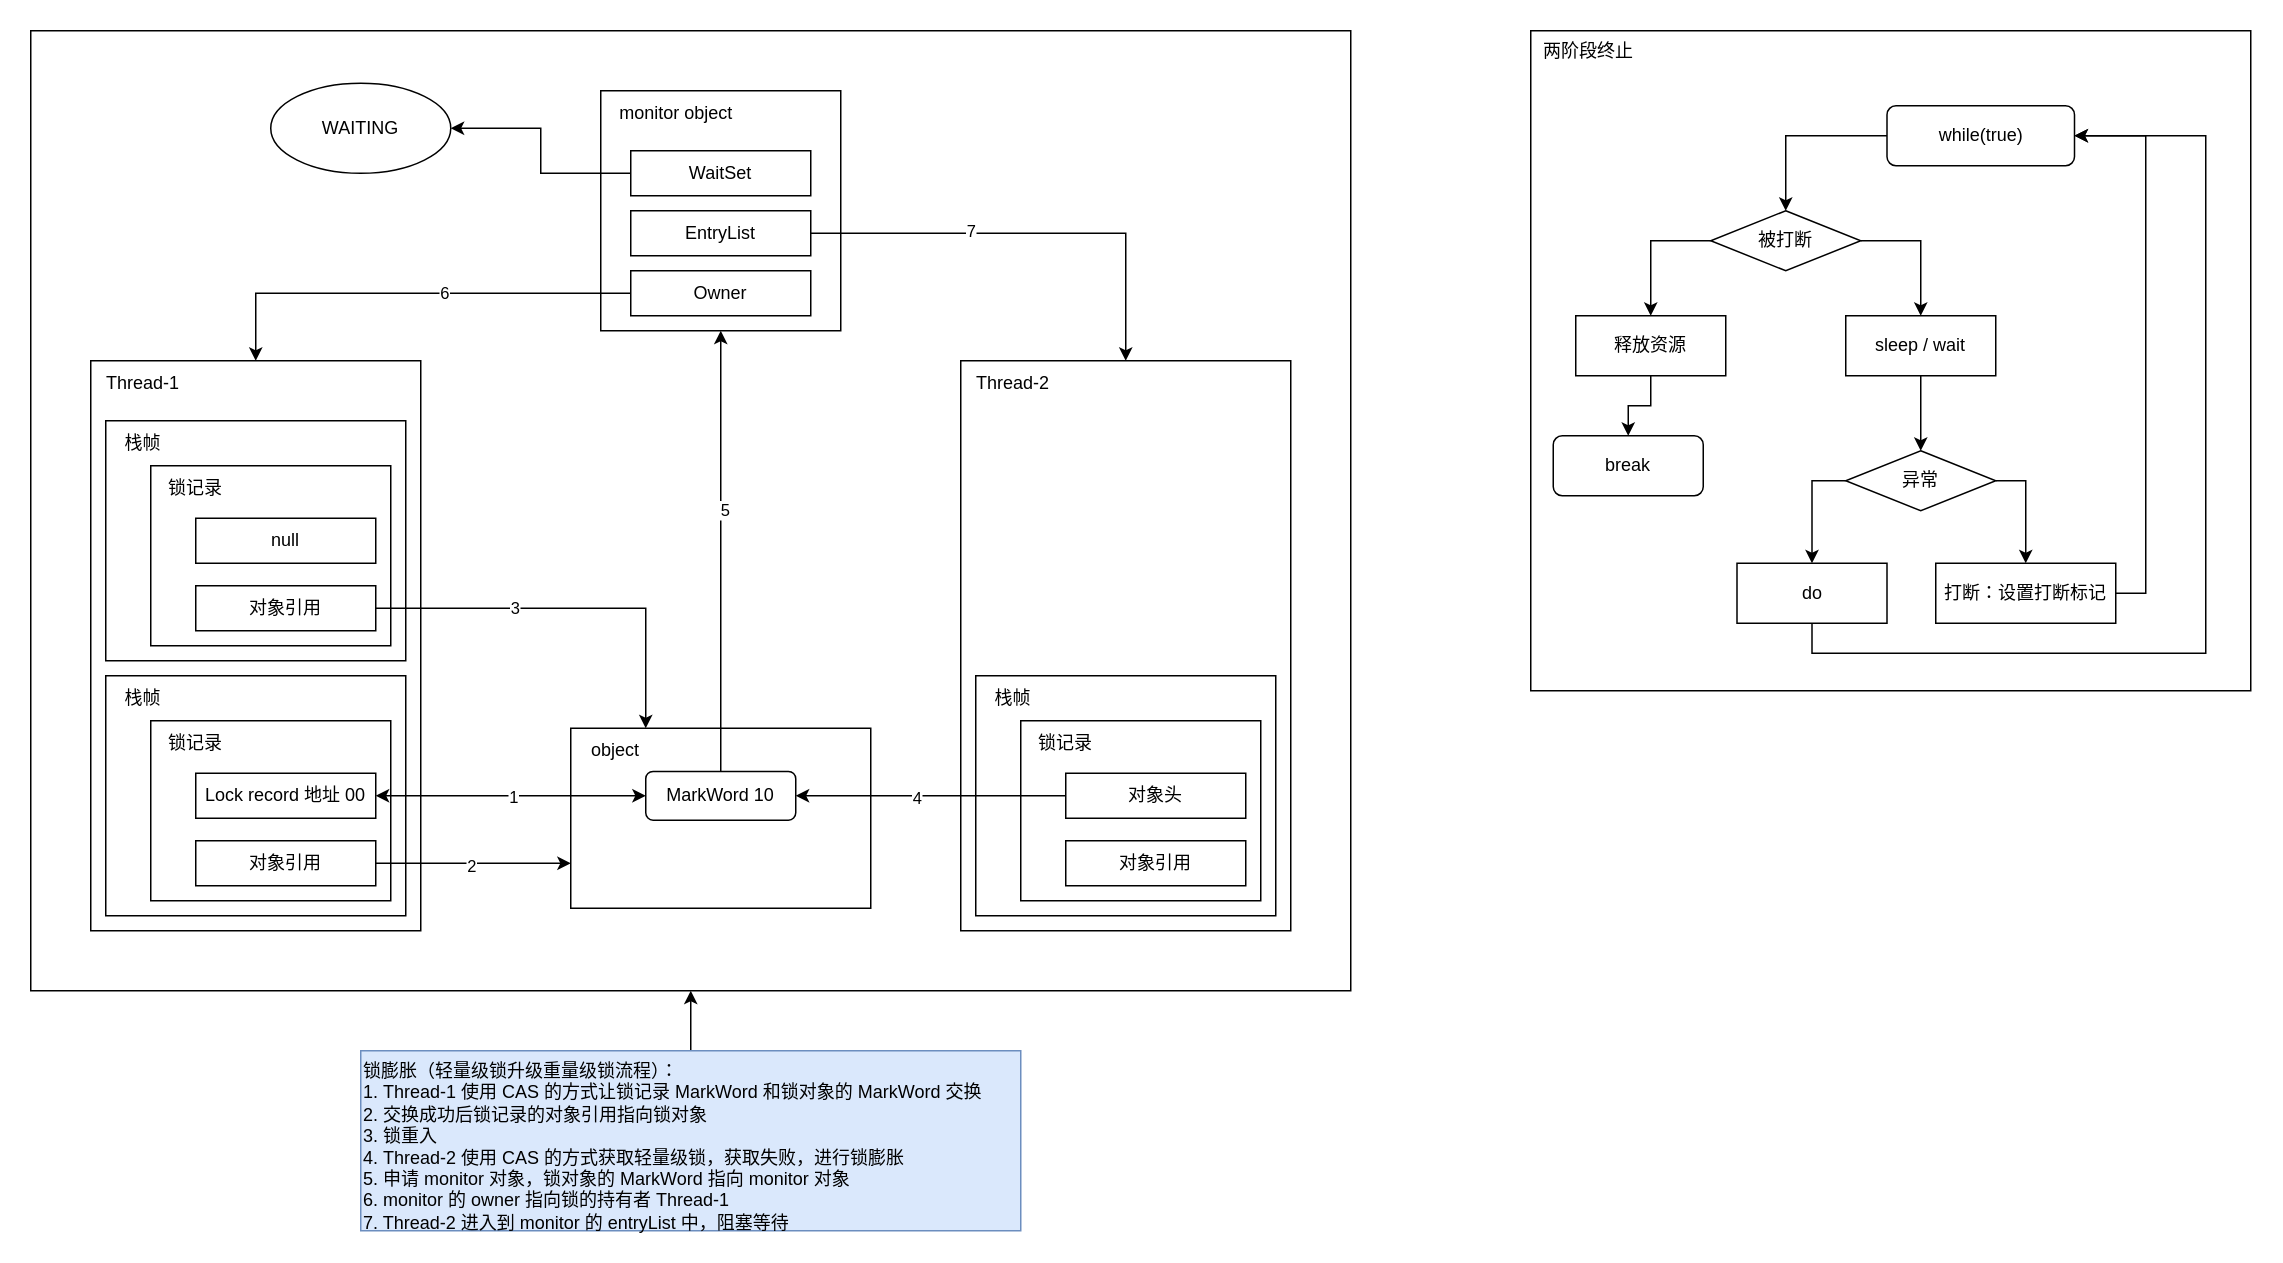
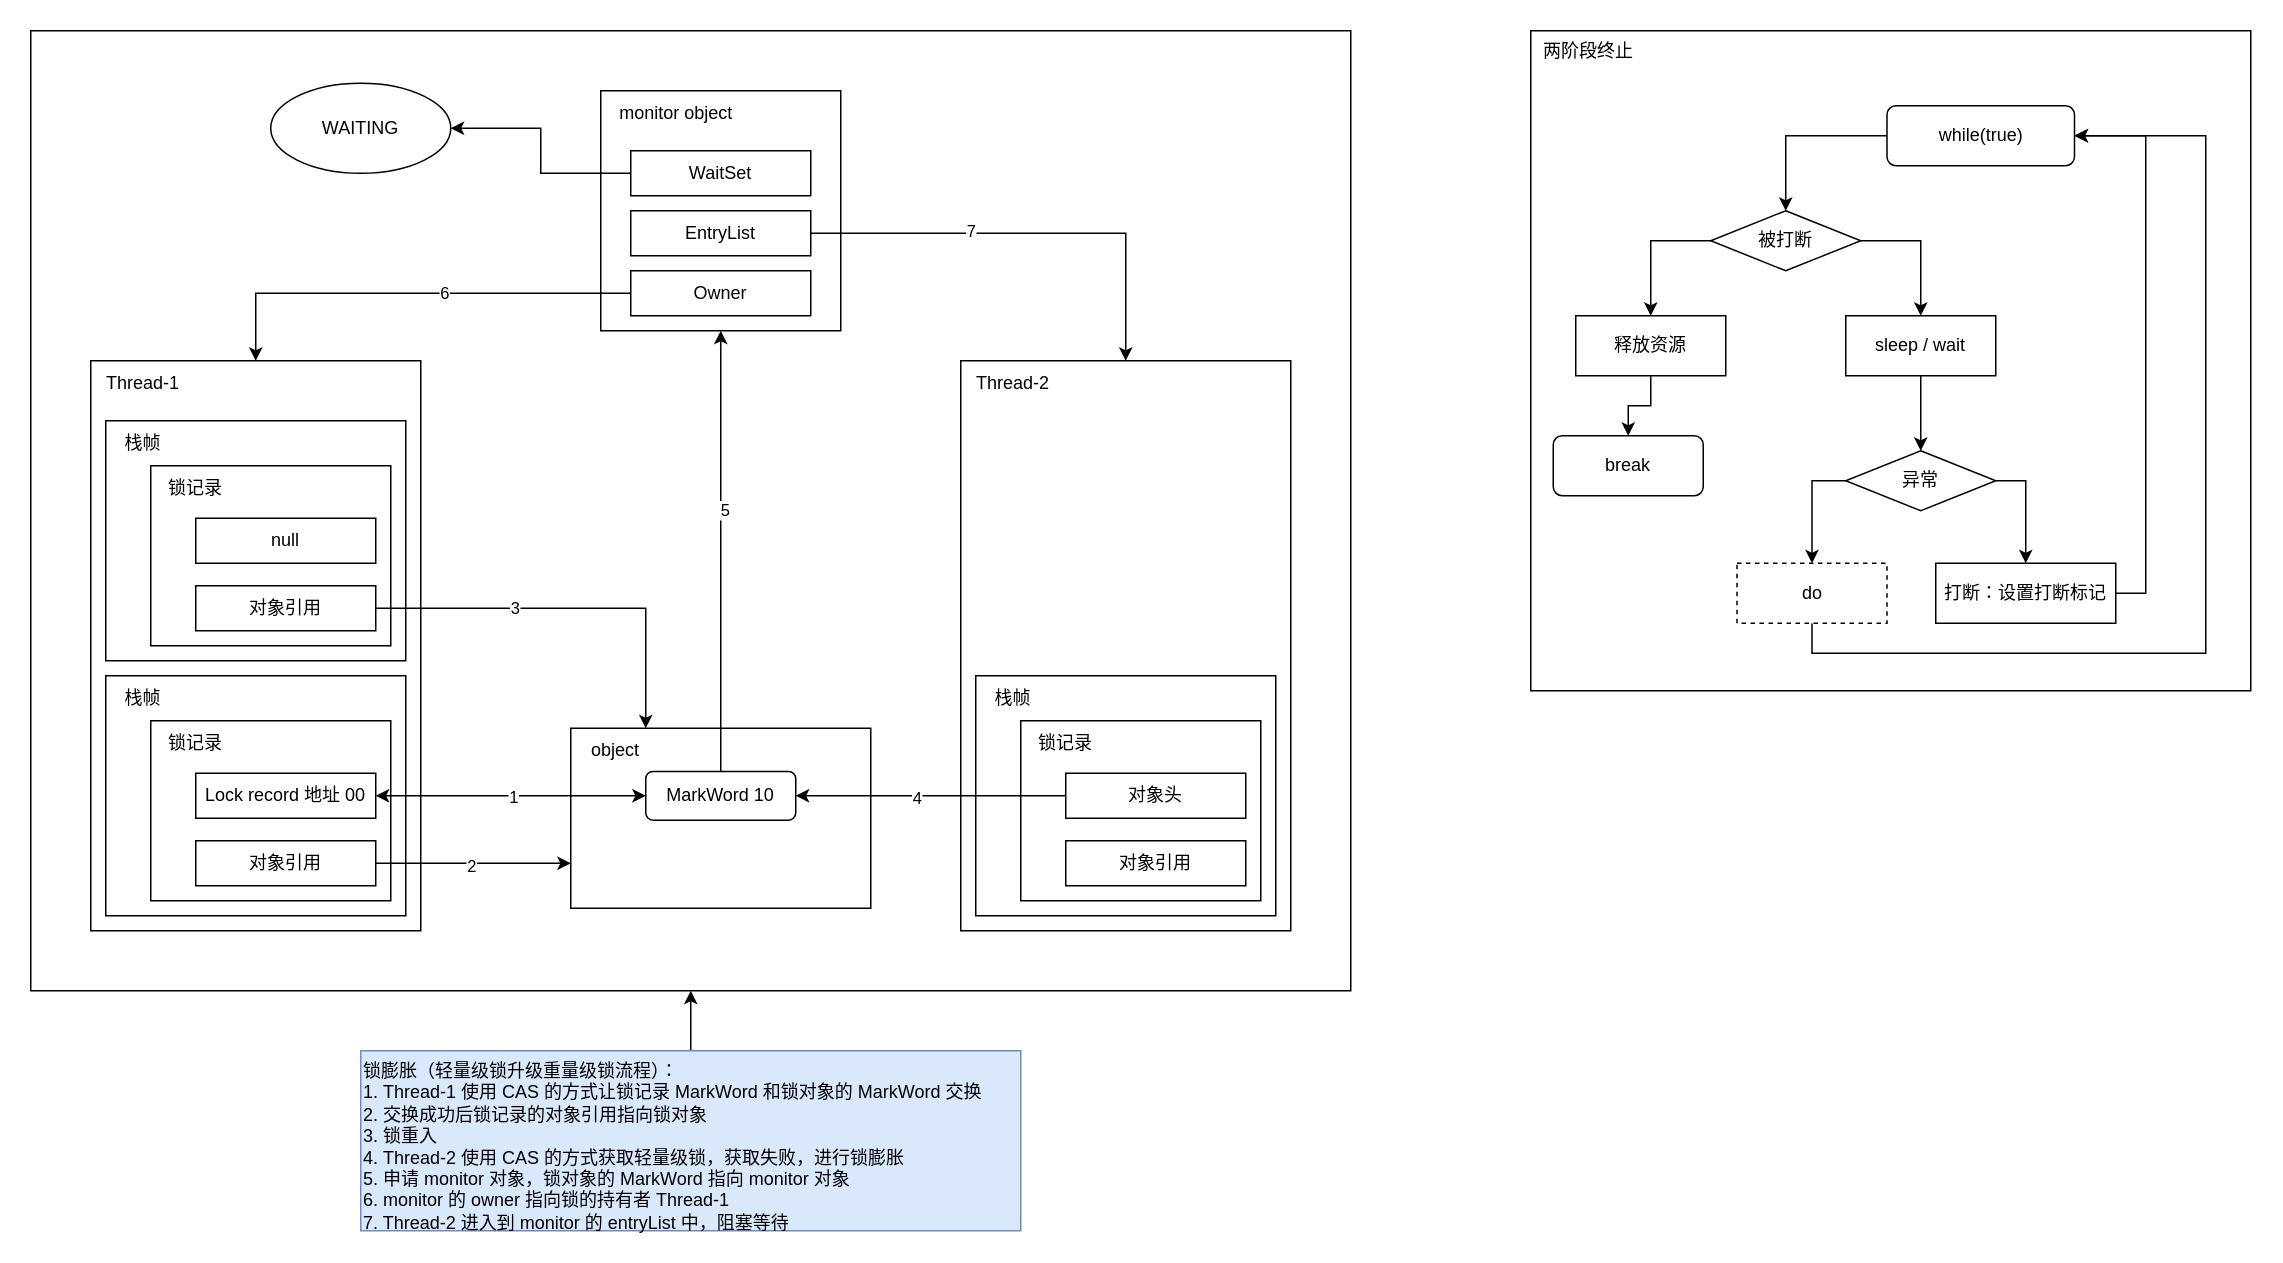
node "do": style solid -> dashed
